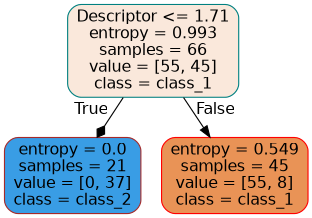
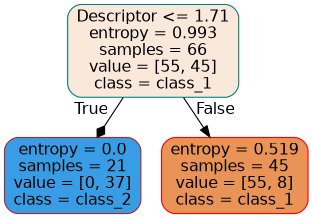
node "entropy = 0.549 samples = 45 value = [55, 8] class = class_1": label "entropy = 0.549 samples = 45 value = [55, 8] class = class_1" -> "entropy = 0.519 samples = 45 value = [55, 8] class = class_1"
